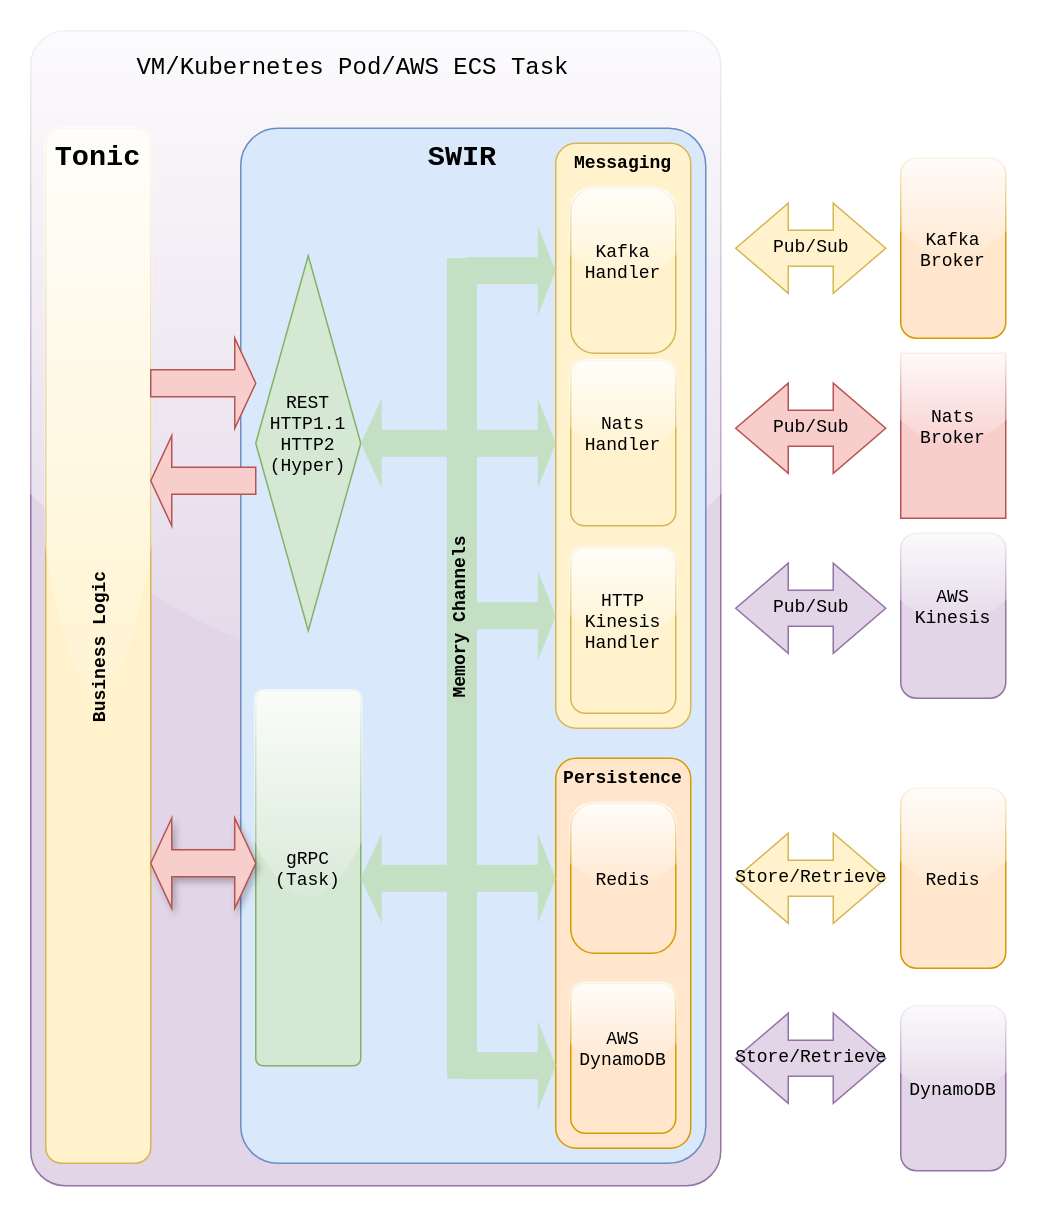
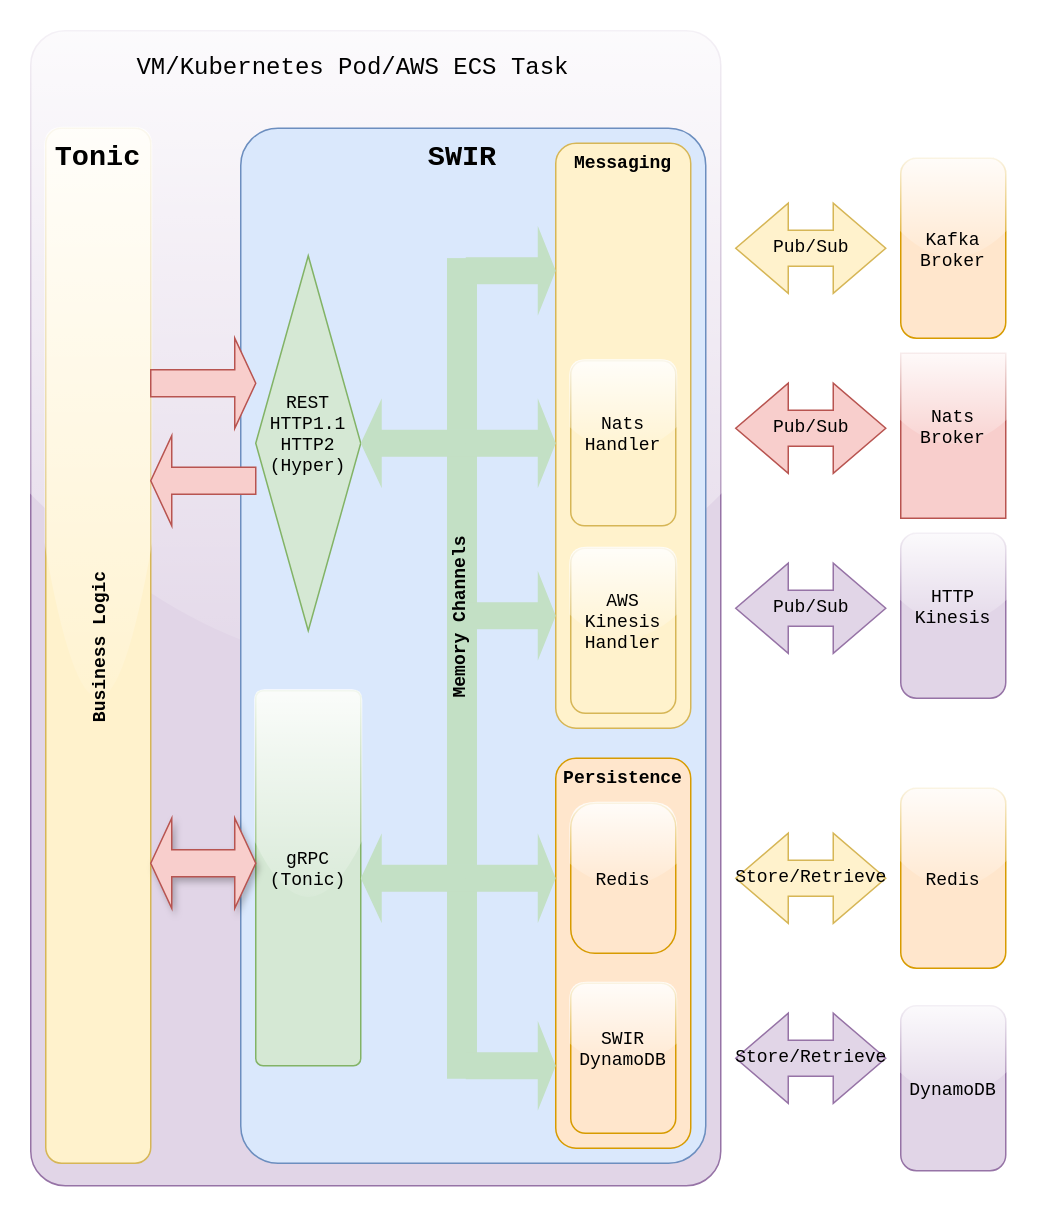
node "Kafka Handler": removed
node "AWS Kinesis": label "AWS Kinesis" -> "HTTP Kinesis"
node "HTTP Kinesis Handler": label "HTTP Kinesis Handler" -> "AWS Kinesis Handler"
node "gRPC (Task)": label "gRPC (Task)" -> "gRPC (Tonic)"
node "AWS DynamoDB": label "AWS DynamoDB" -> "SWIR DynamoDB"
